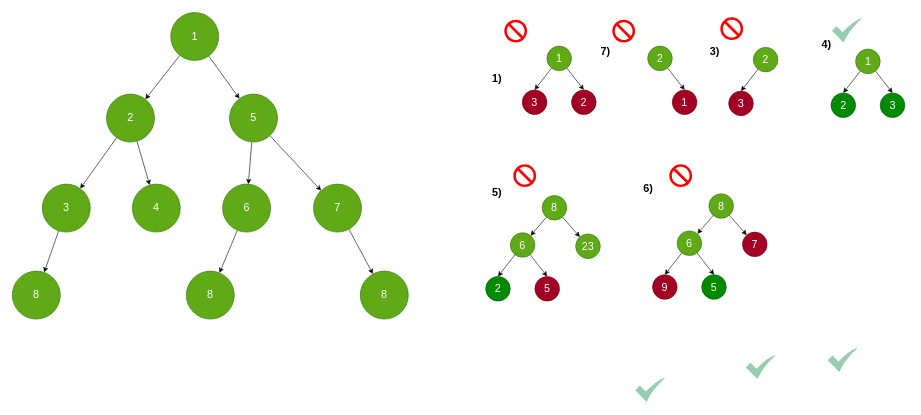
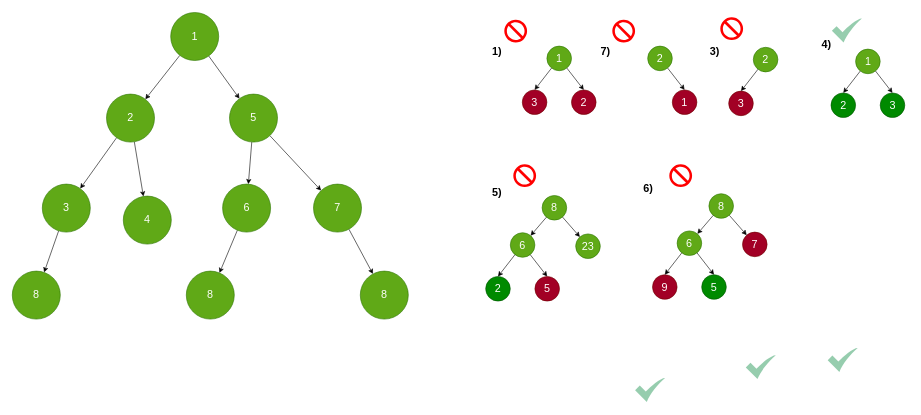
node "1)": moved (497, 78) -> (497, 51)
node "4": moved (156, 208) -> (147, 220)
